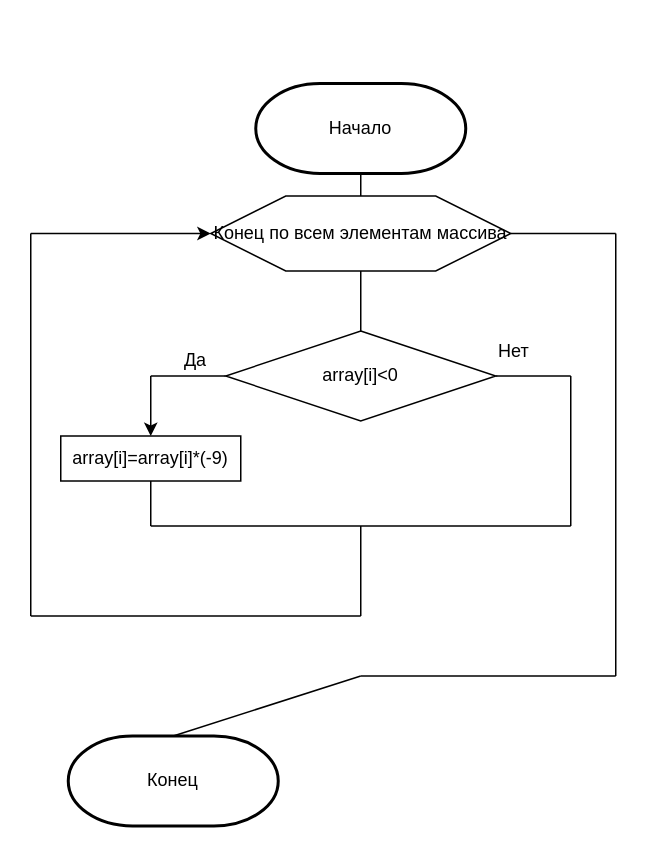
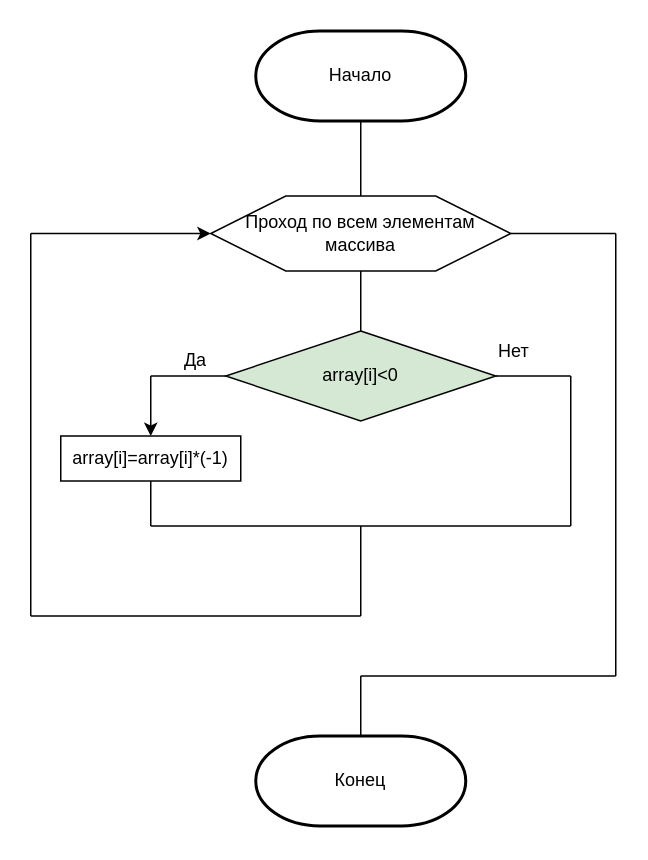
node "Начало": moved (361, 128) -> (361, 76)
node "Конец по всем элементам массива": label "Конец по всем элементам массива" -> "Проход по всем элементам массива"
node "array[i]<0": fillcolor #ffffff -> #d5e8d4
node "array[i]=array[i]*(-9)": label "array[i]=array[i]*(-9)" -> "array[i]=array[i]*(-1)"
node "Конец": moved (173, 781) -> (361, 781)
